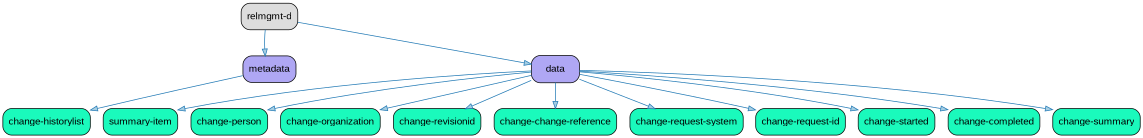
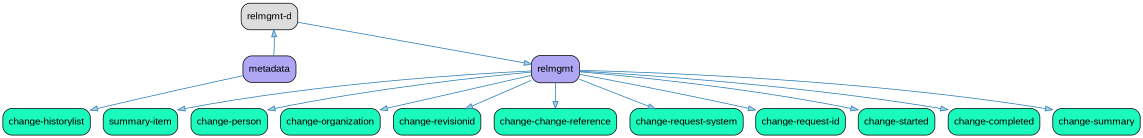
edge "relmgmt-d" -> "metadata": reversed
node "data": label "data" -> "relmgmt"
